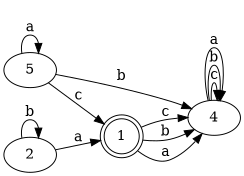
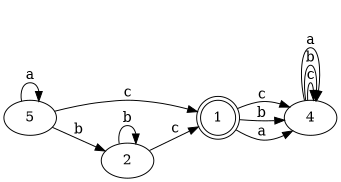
edge "5" -> "4": now "5" -> "2"
edge "2" -> "1": label "a" -> "c"
